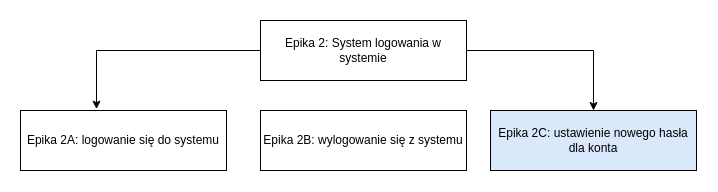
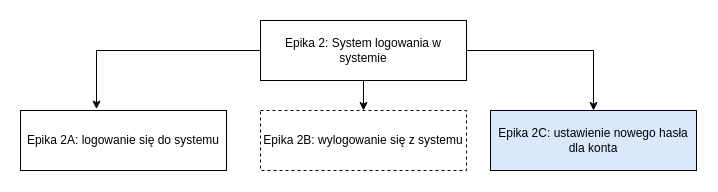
edge "Epika 2: System logowania w systemie" -> "Epika 2B: wylogowanie się z systemu": added
node "Epika 2B: wylogowanie się z systemu": style solid -> dashed
